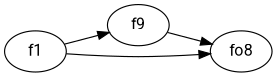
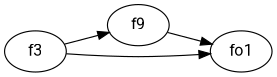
node "f1": label "f1" -> "f3"
node "fo8": label "fo8" -> "fo1"
